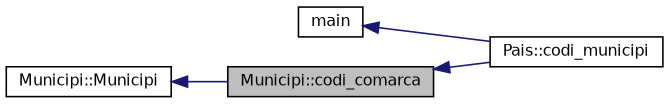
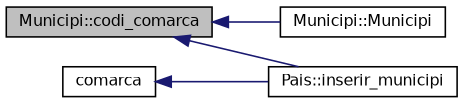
node "main": label "main" -> "comarca"
node "Pais::codi_municipi": label "Pais::codi_municipi" -> "Pais::inserir_municipi"
edge "Municipi::codi_comarca" -> "Municipi::Municipi": reversed
